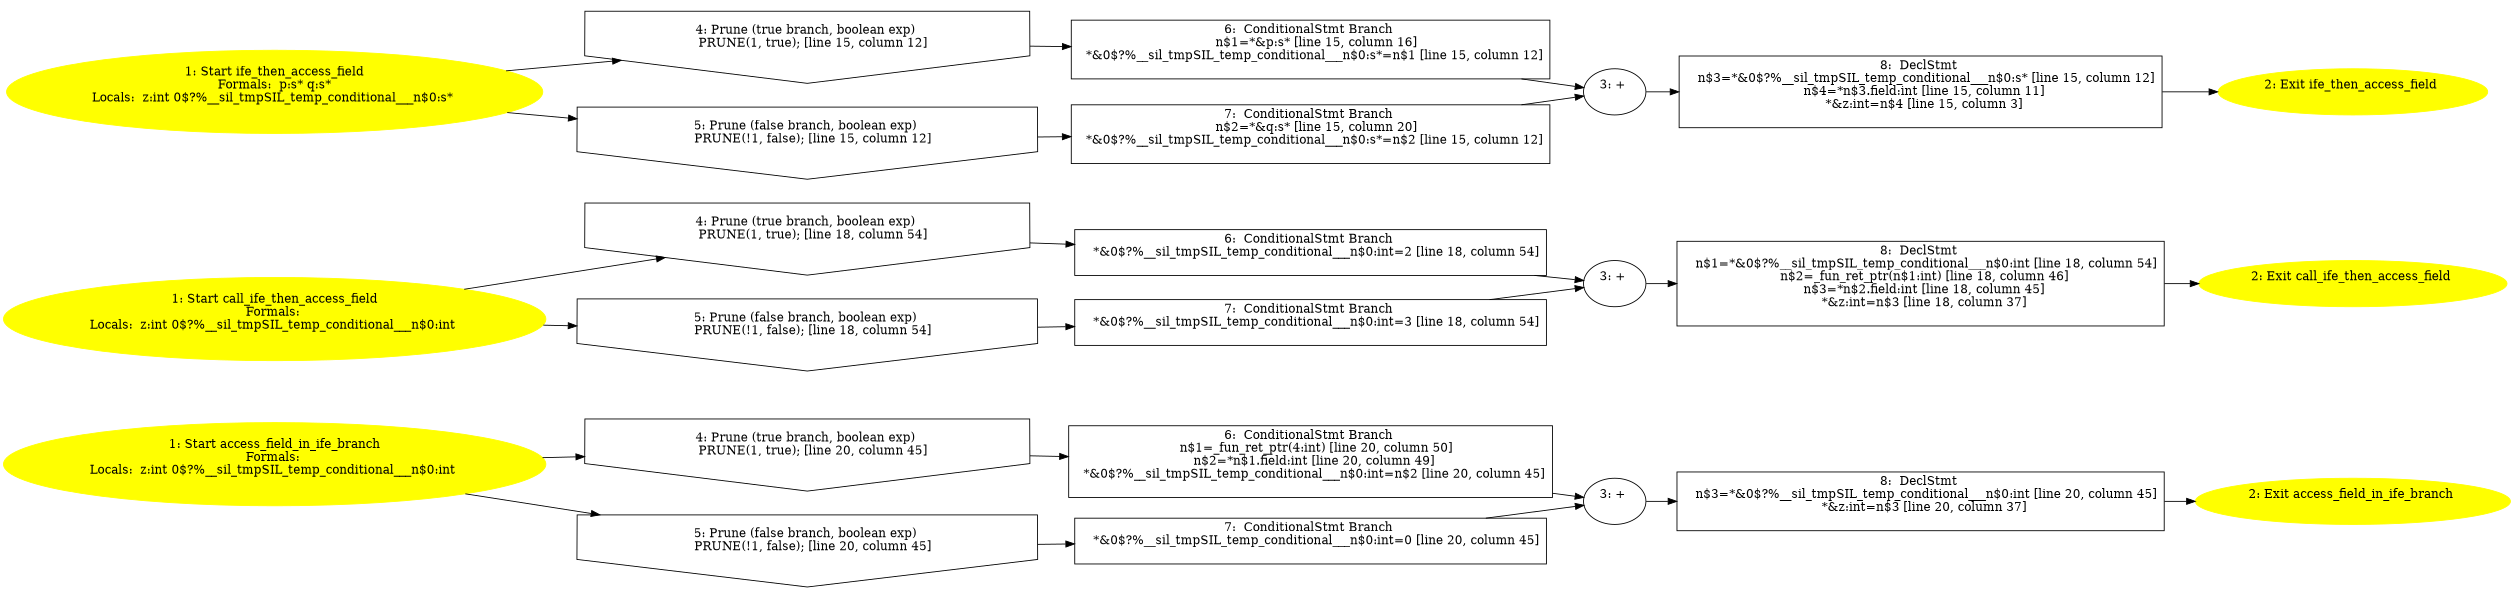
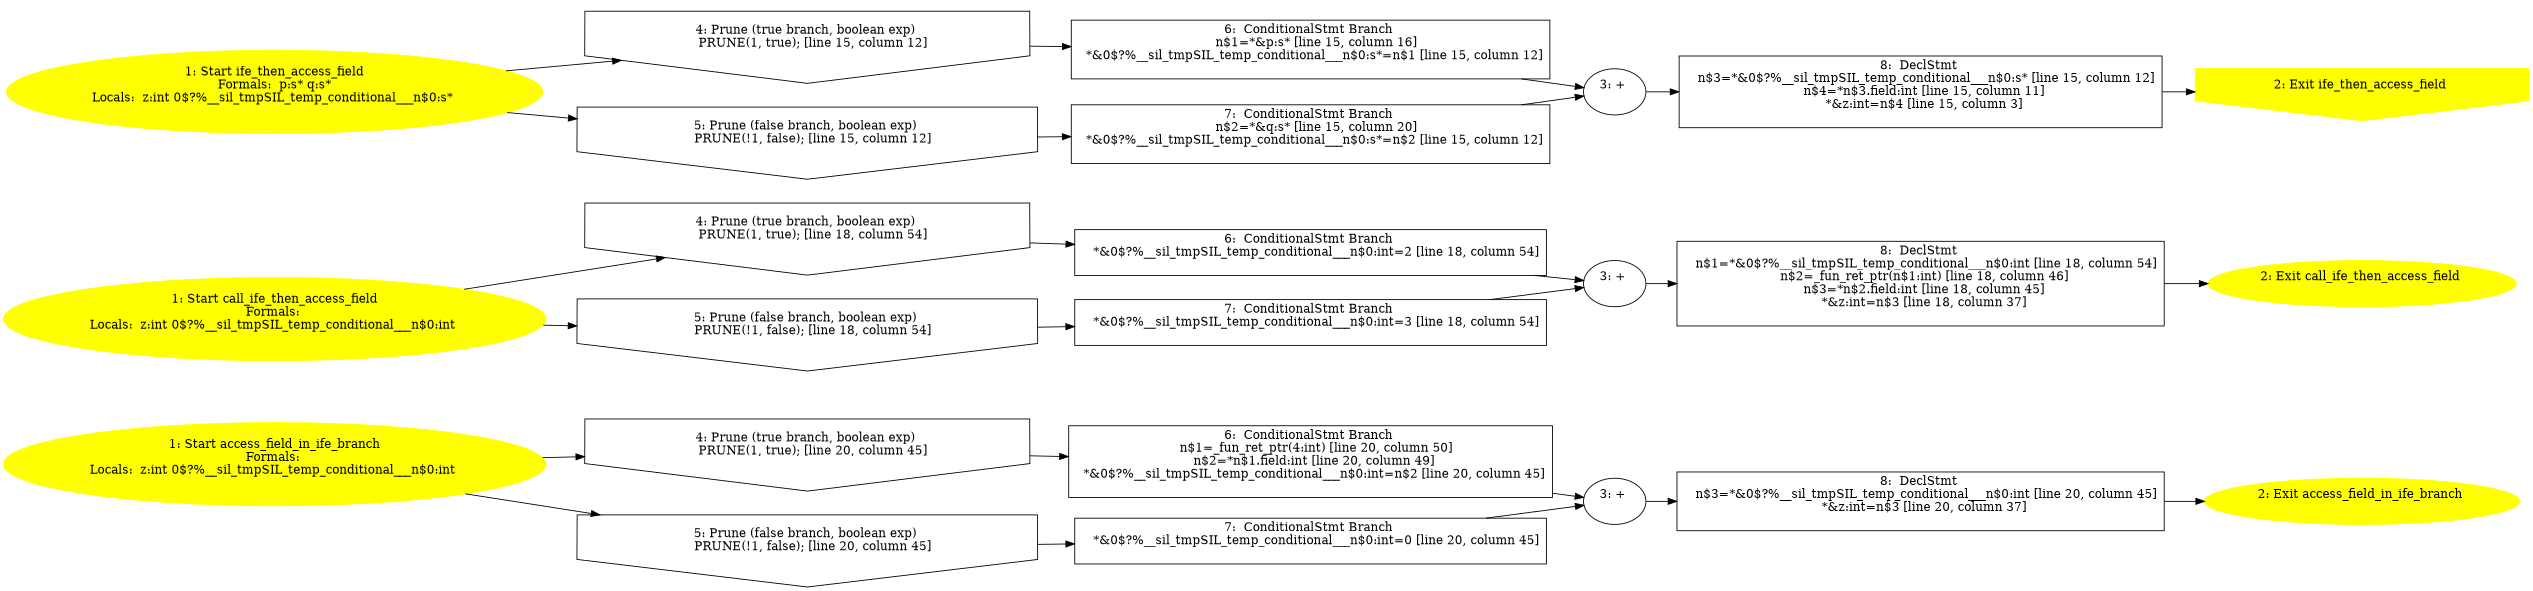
node "2: Exit ife_then_access_field": shape ellipse -> invhouse
